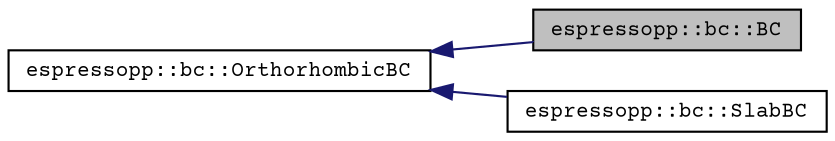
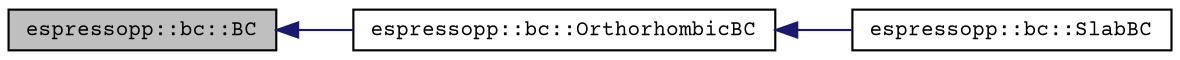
edge "espressopp::bc::BC" -> "espressopp::bc::OrthorhombicBC": reversed
